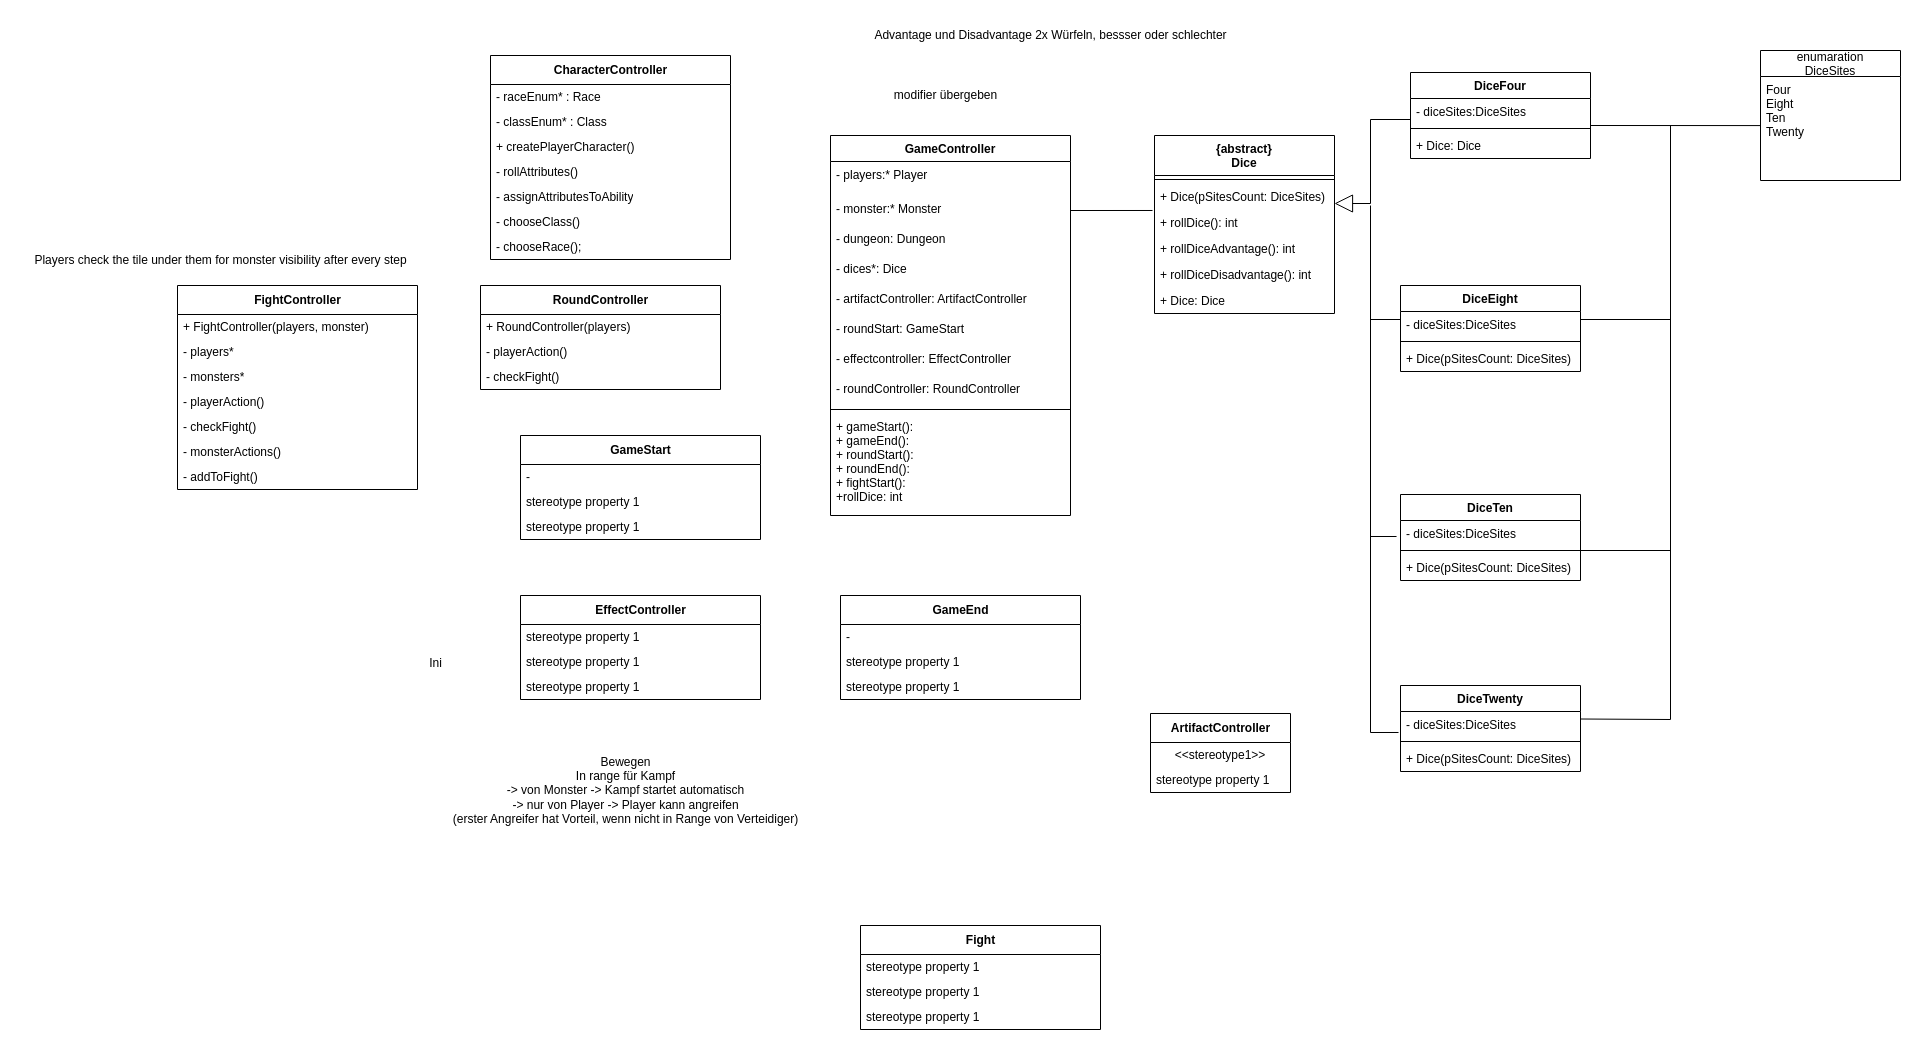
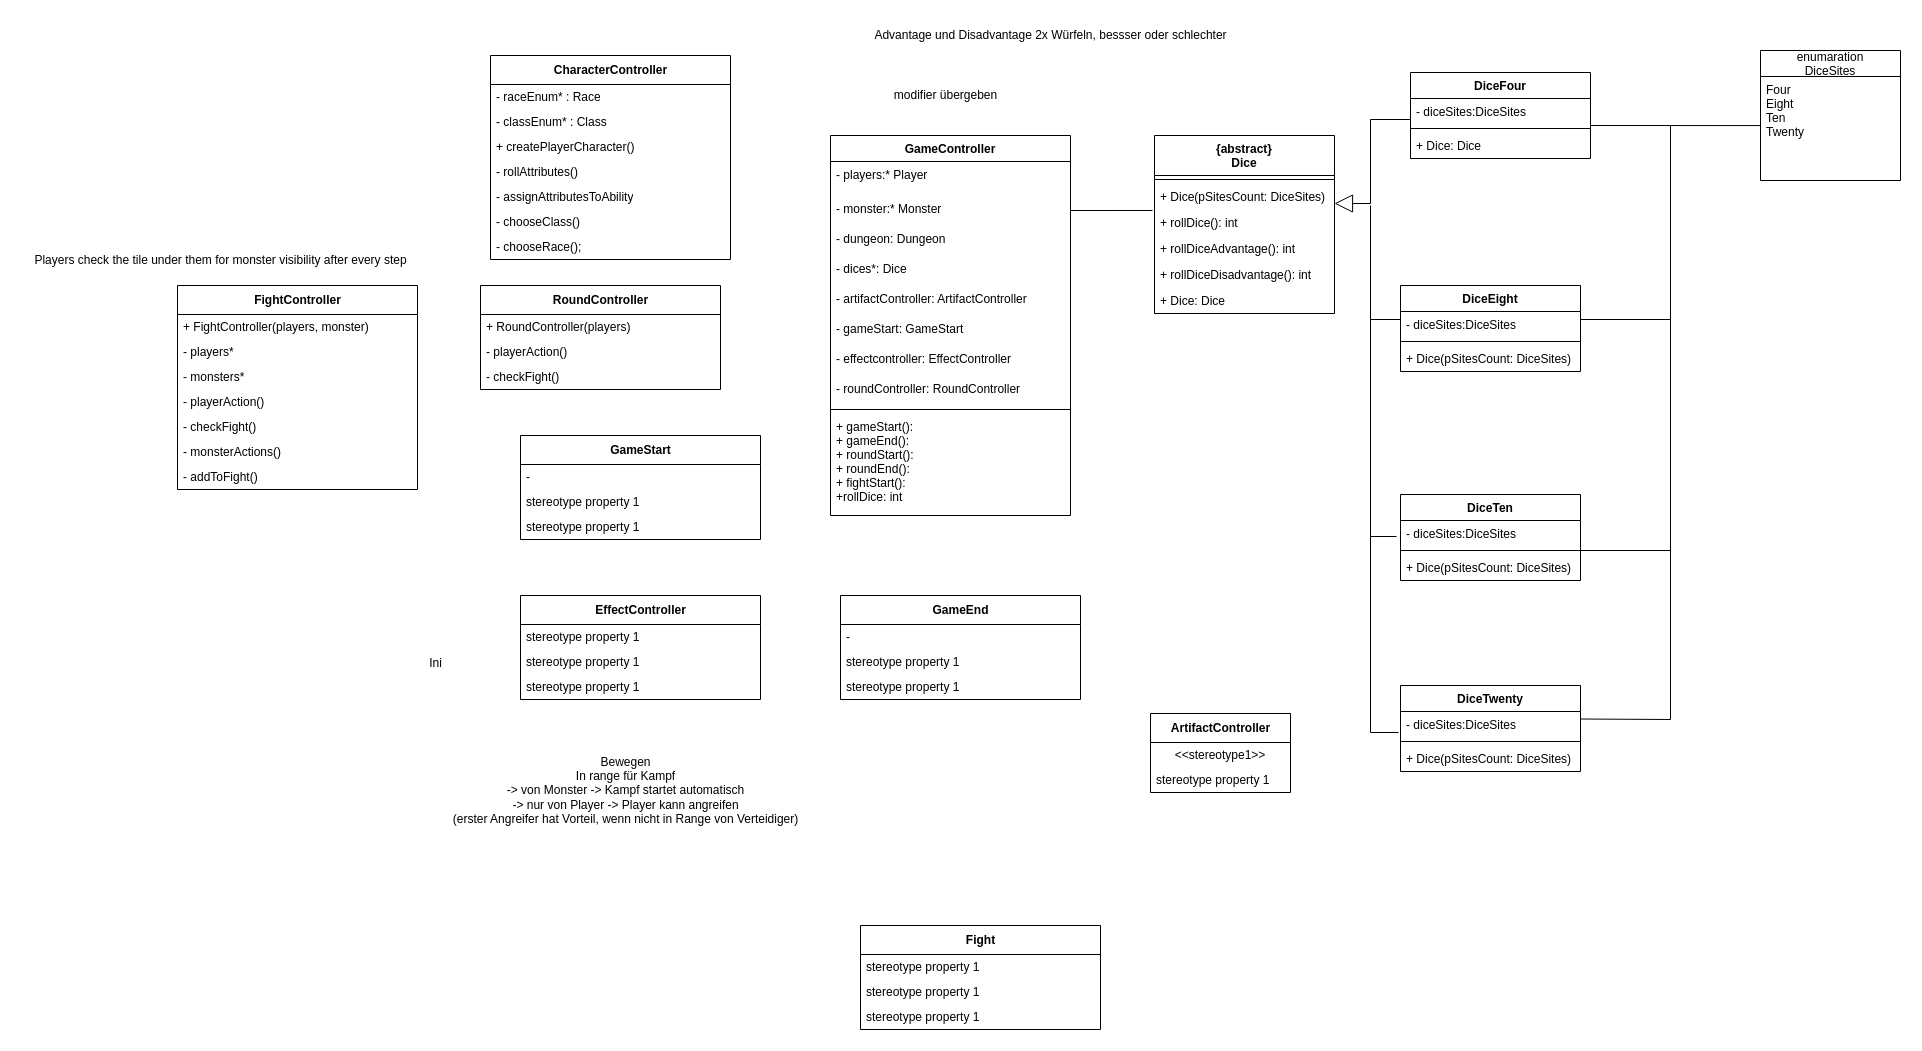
node "- roundStart: GameStart": label "- roundStart: GameStart" -> "- gameStart: GameStart"
